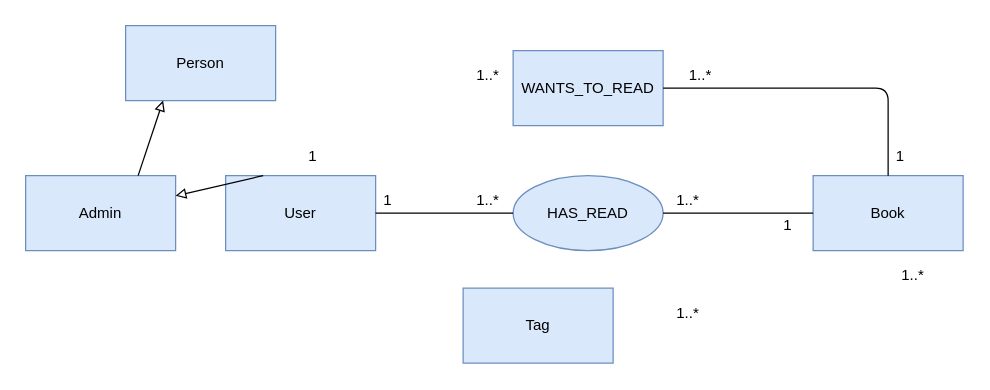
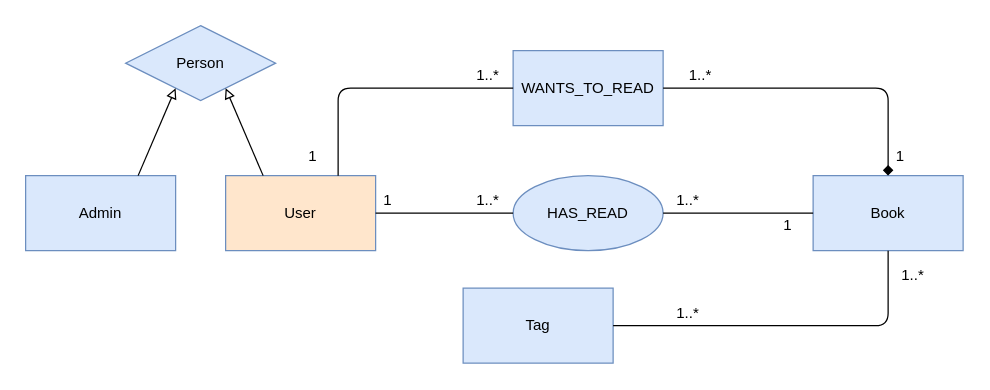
node "Person": shape rectangle -> diamond
edge "WANTS_TO_READ" -- "User": added
edge "WANTS_TO_READ" -- "Book": arrowhead none -> diamond
edge "User" -> "Admin": now "User" -> "Person"
node "User": fillcolor #dae8fc -> #ffe6cc
edge "Book" -- "Tag": added
